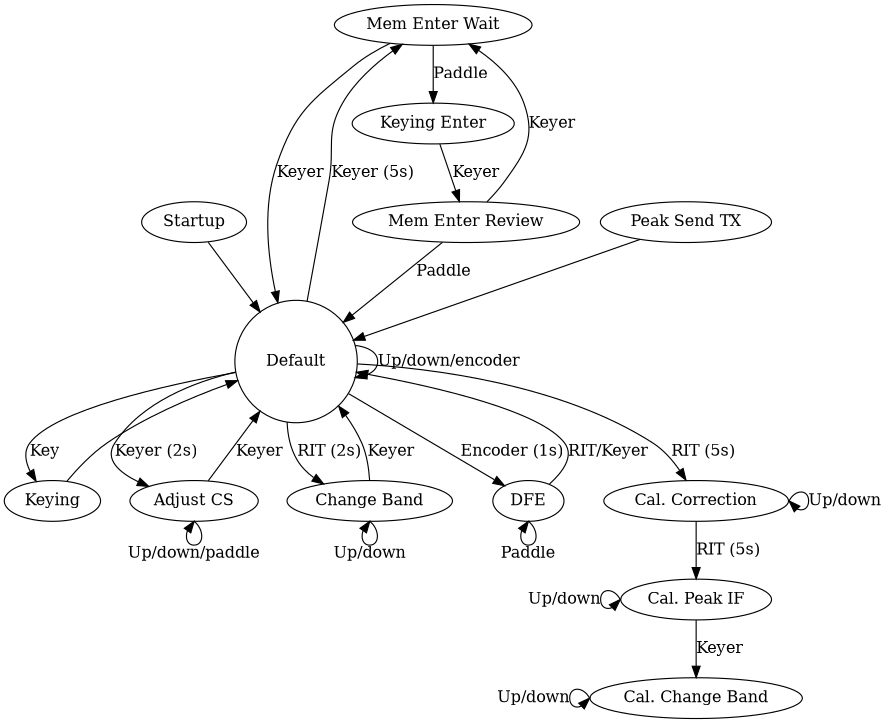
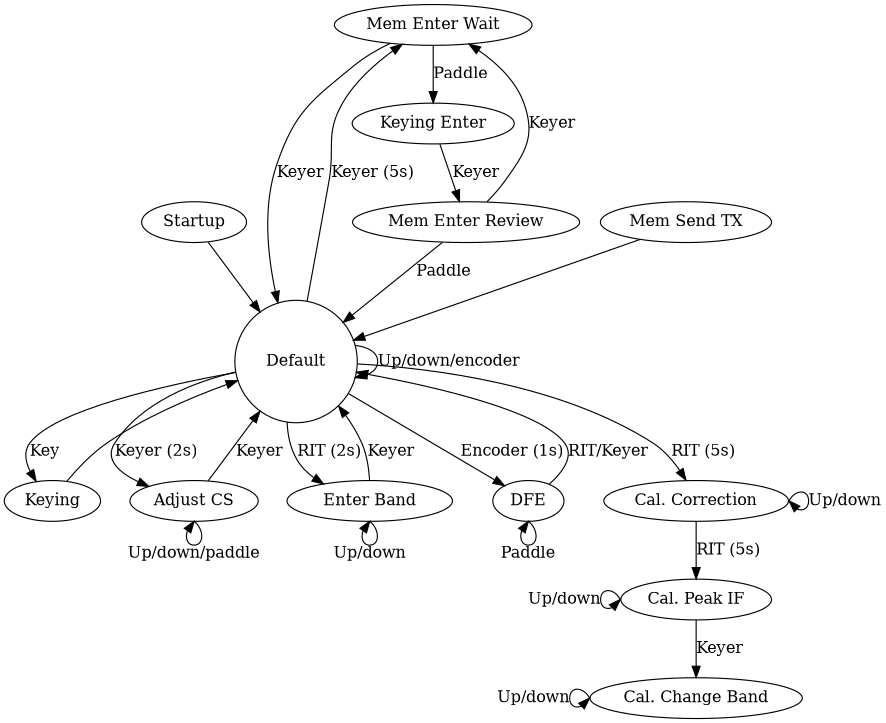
node "Peak Send TX": label "Peak Send TX" -> "Mem Send TX"
node "Change Band": label "Change Band" -> "Enter Band"
